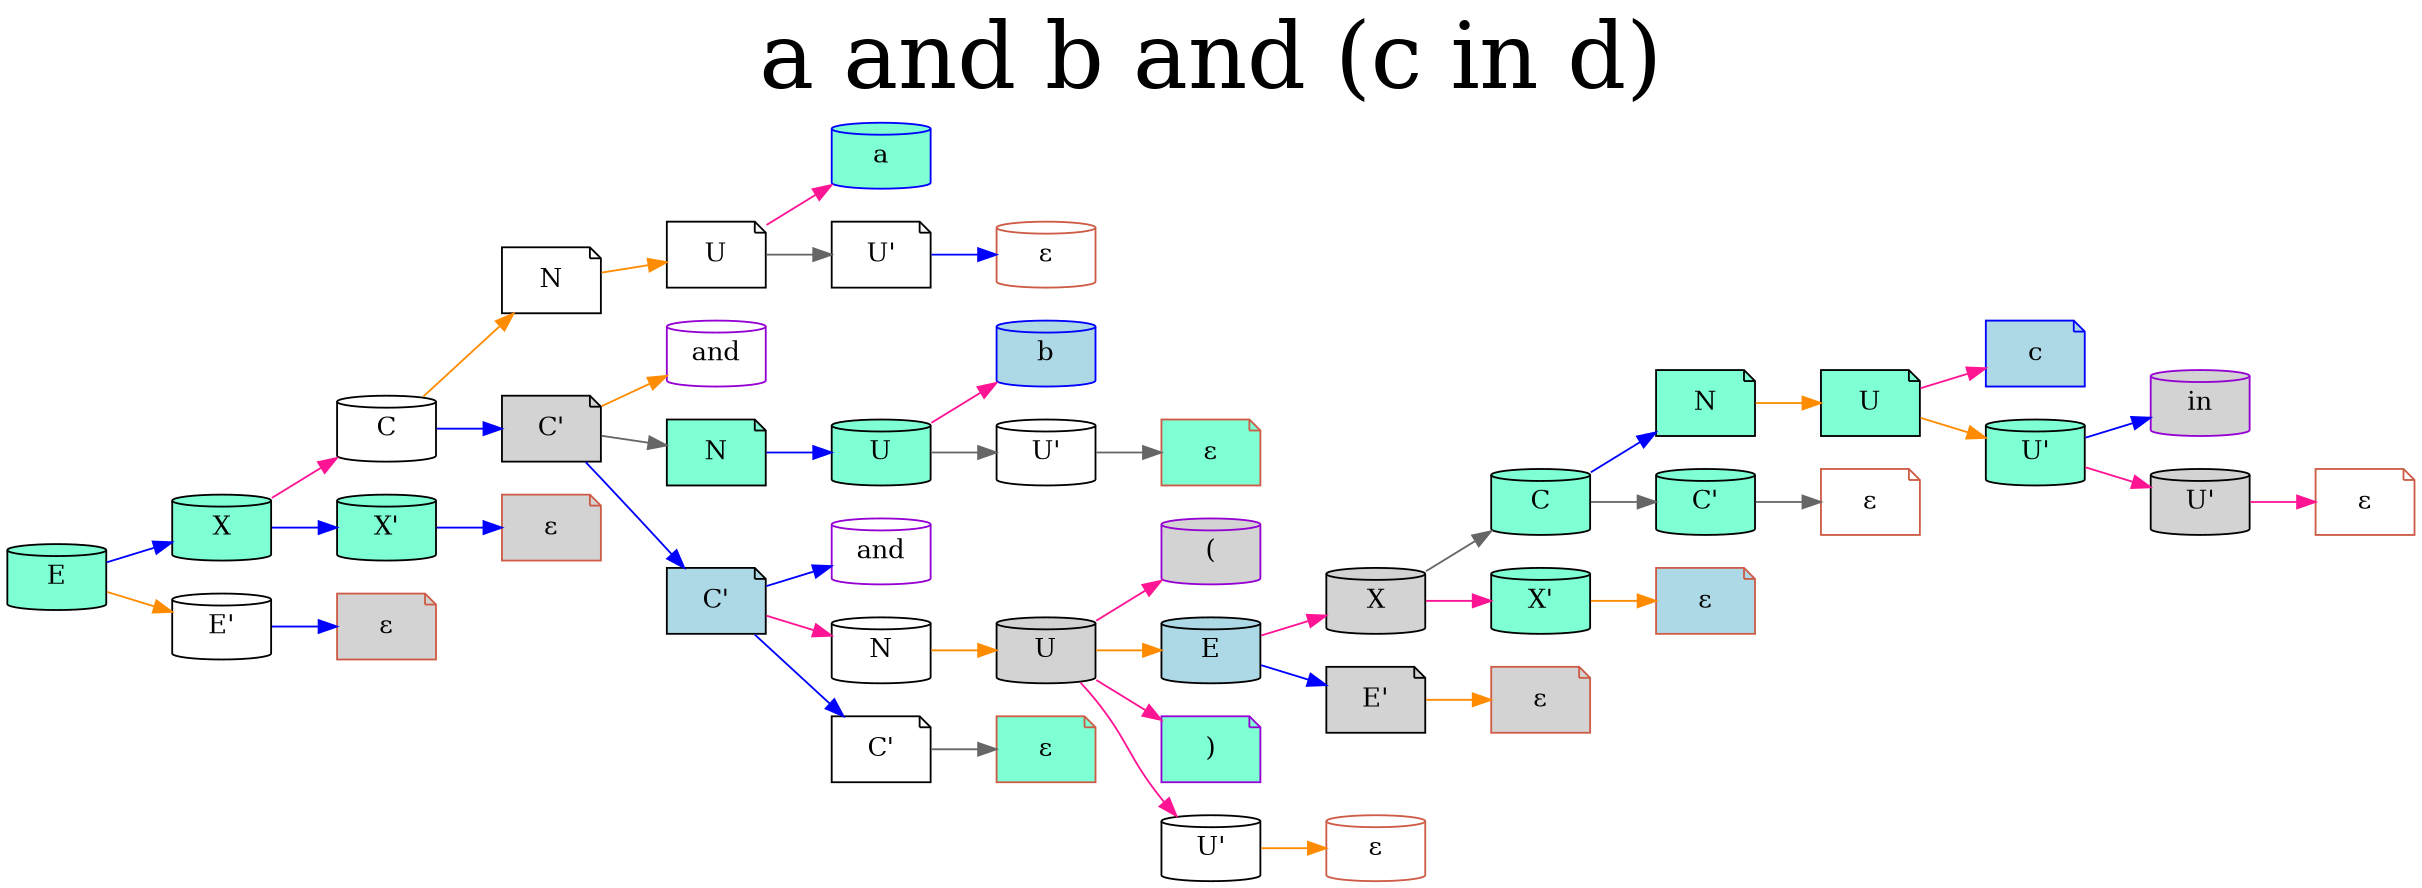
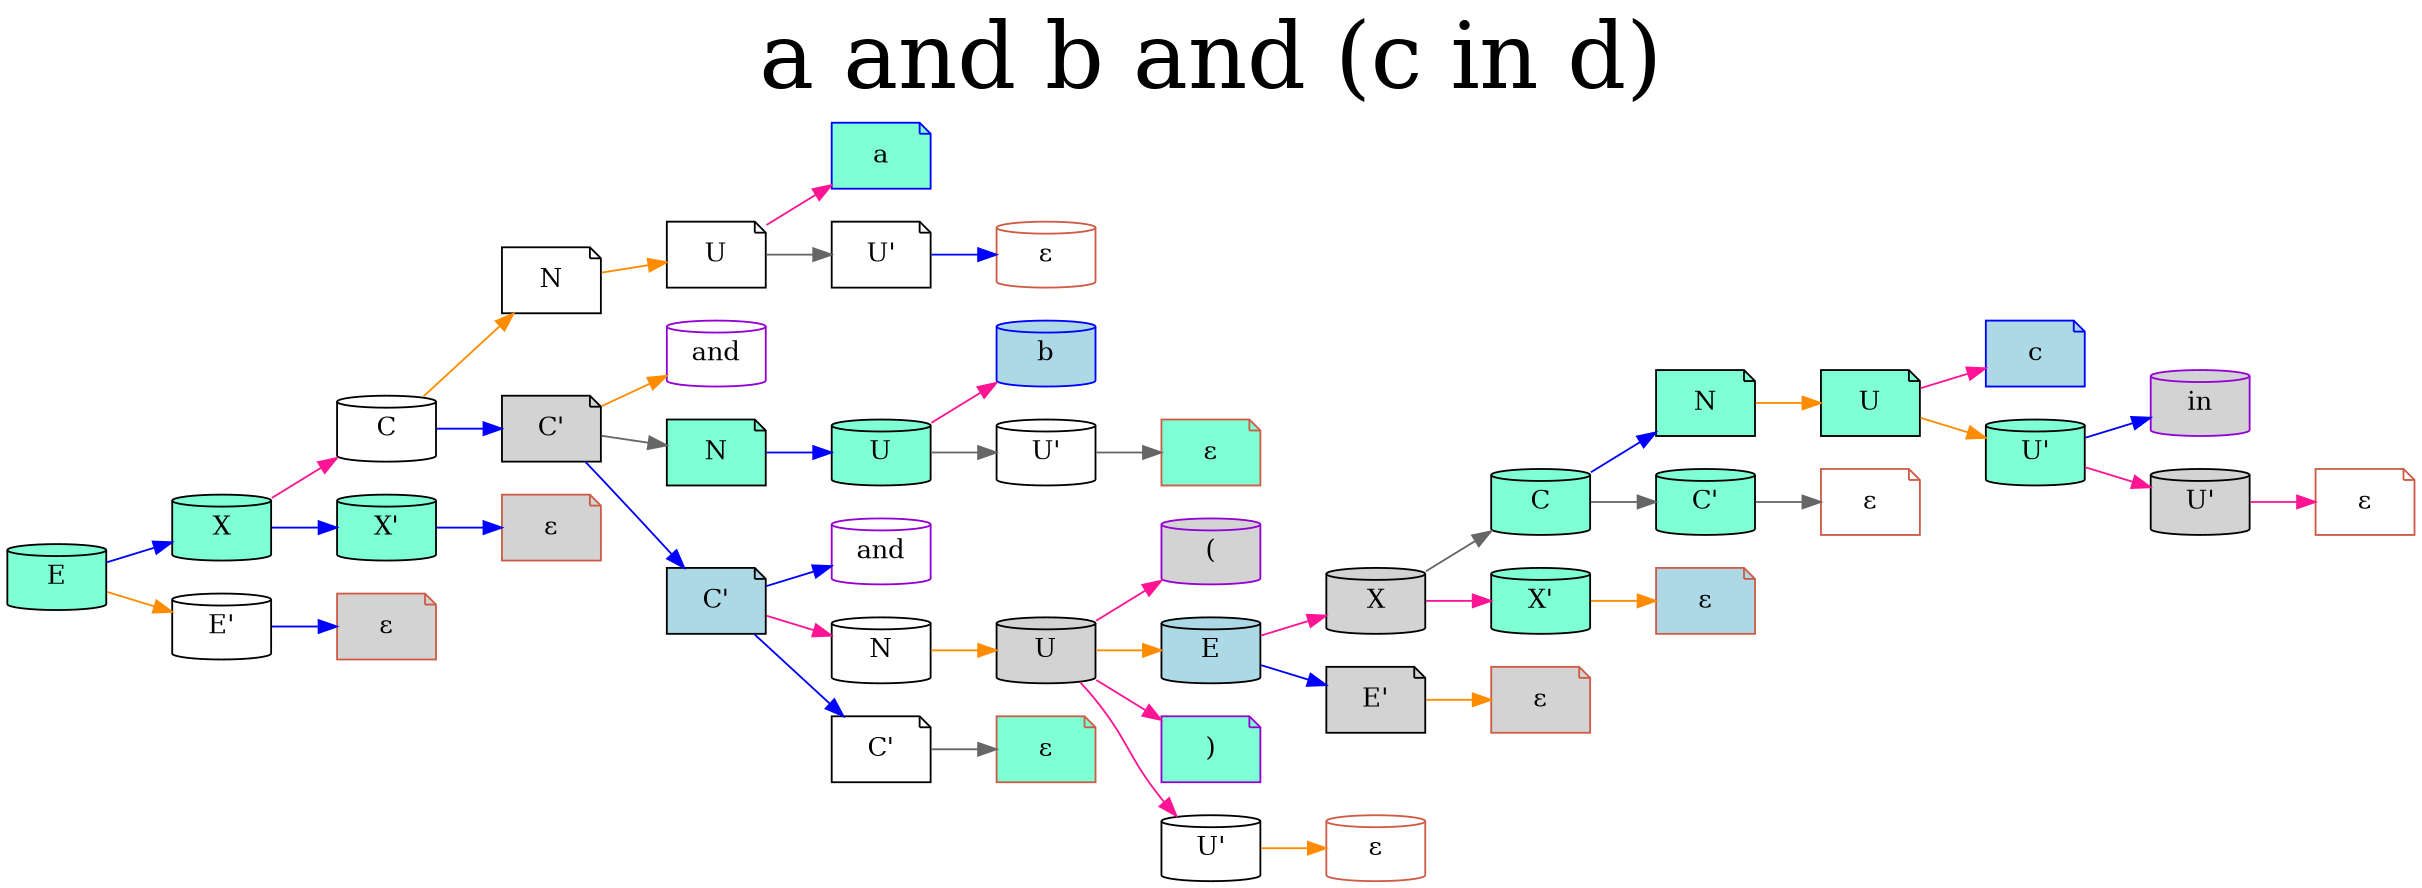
node "a": shape cylinder -> note
